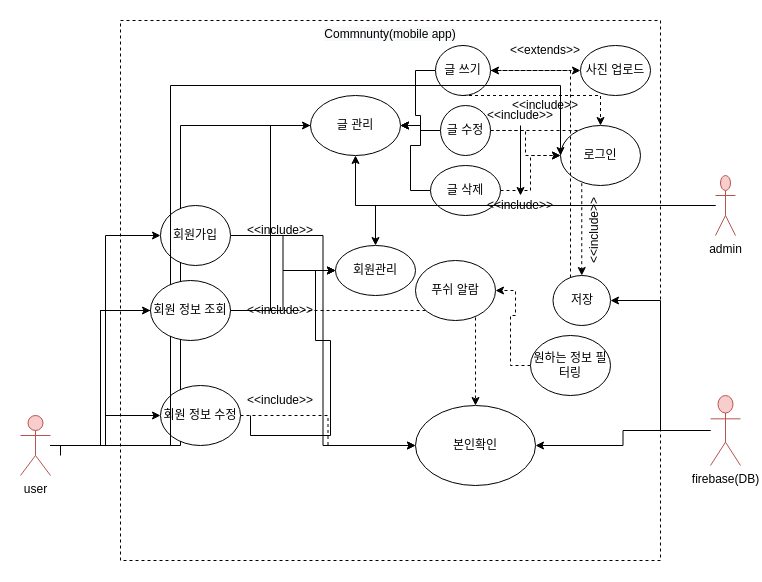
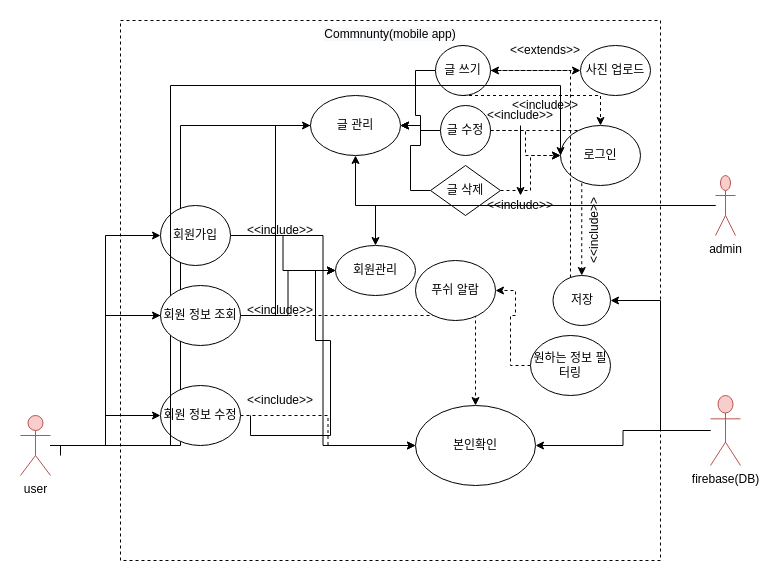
node "글 삭제": shape ellipse -> diamond
node "회원 정보 조회": moved (191, 311) -> (201, 316)
